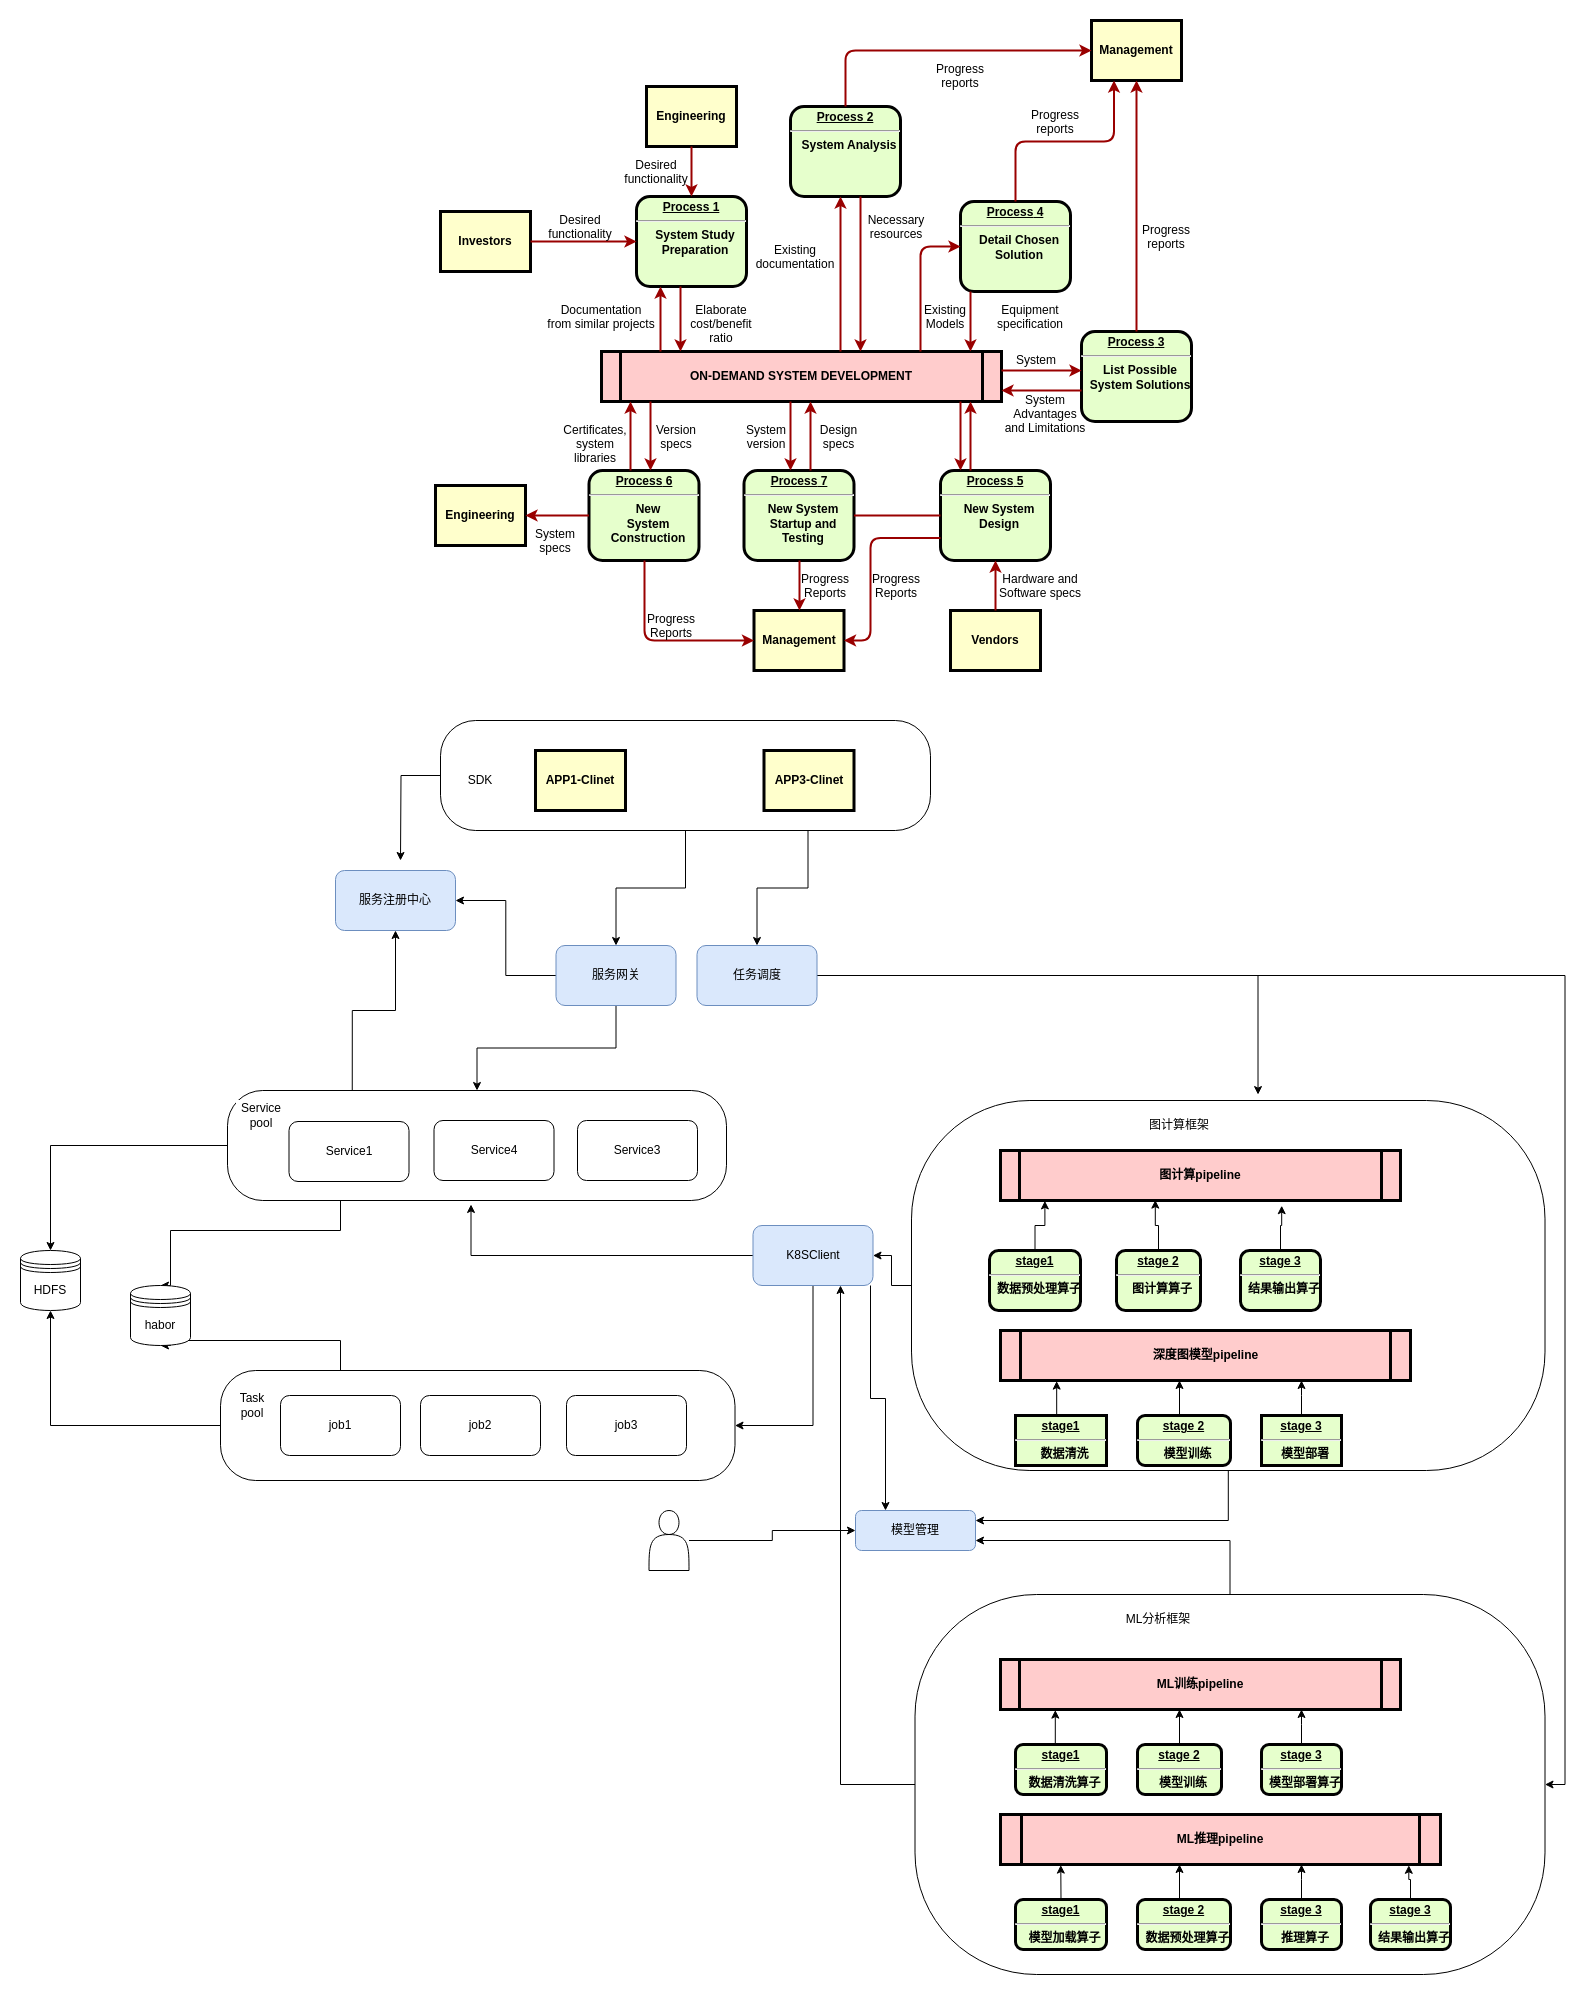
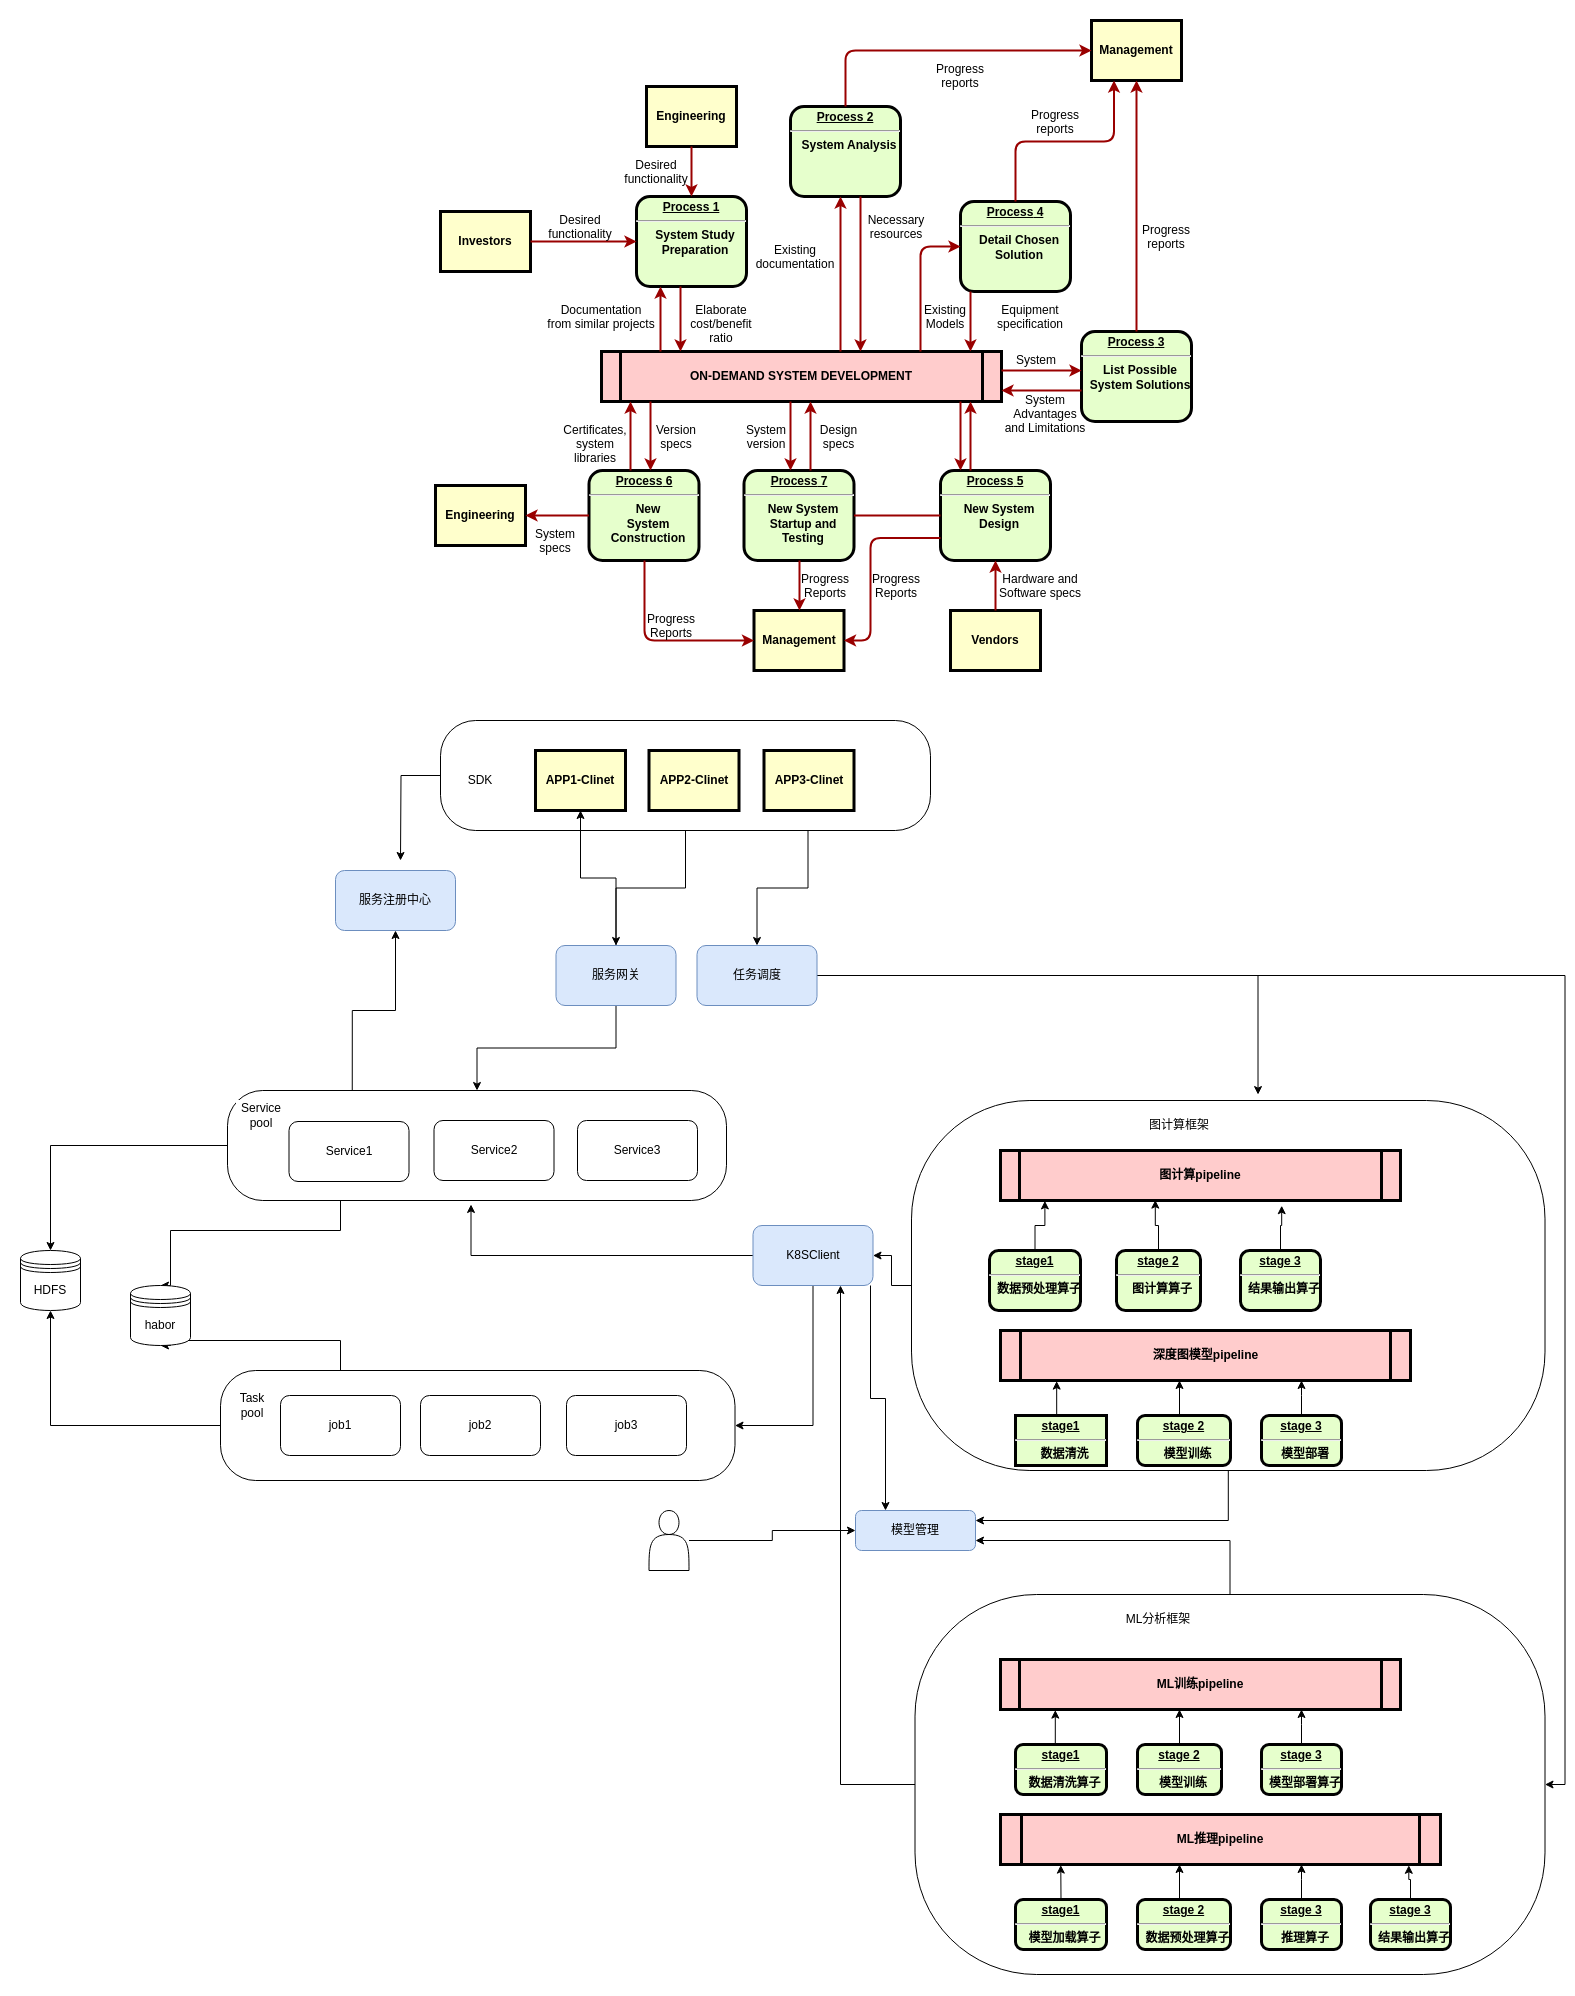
node "APP2-Clinet": added
edge "服务网关" -> "服务注册中心": now "服务网关" -> "APP1-Clinet"
node "Service4": label "Service4" -> "Service2"
node "stage 3 模型部署": shape rectangle -> rounded rectangle
